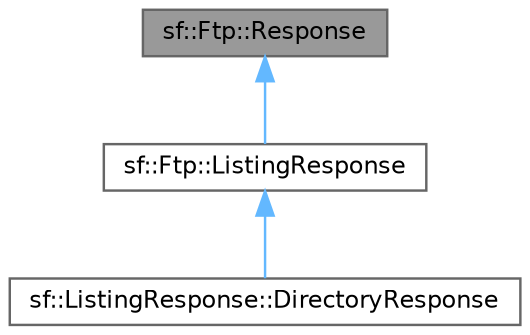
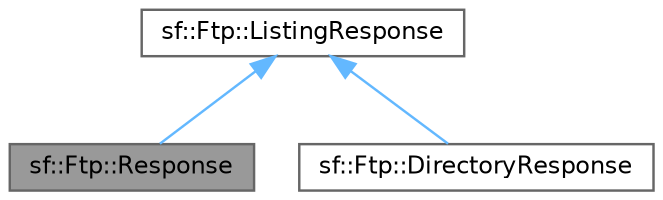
edge "sf::Ftp::ListingResponse" -> "sf::Ftp::Response": reversed
node "sf::ListingResponse::DirectoryResponse": label "sf::ListingResponse::DirectoryResponse" -> "sf::Ftp::DirectoryResponse"
